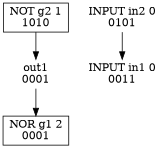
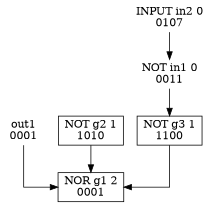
node "INPUT in2 0 0101": label "INPUT in2 0 0101" -> "INPUT in2 0 0107"
edge "NOT g2 1 1010" -> "out1 0001": now "NOT g2 1 1010" -> "NOR g1 2 0001"
node "INPUT in1 0 0011": label "INPUT in1 0 0011" -> "NOT in1 0 0011"
node "NOT g3 1 1100": added
